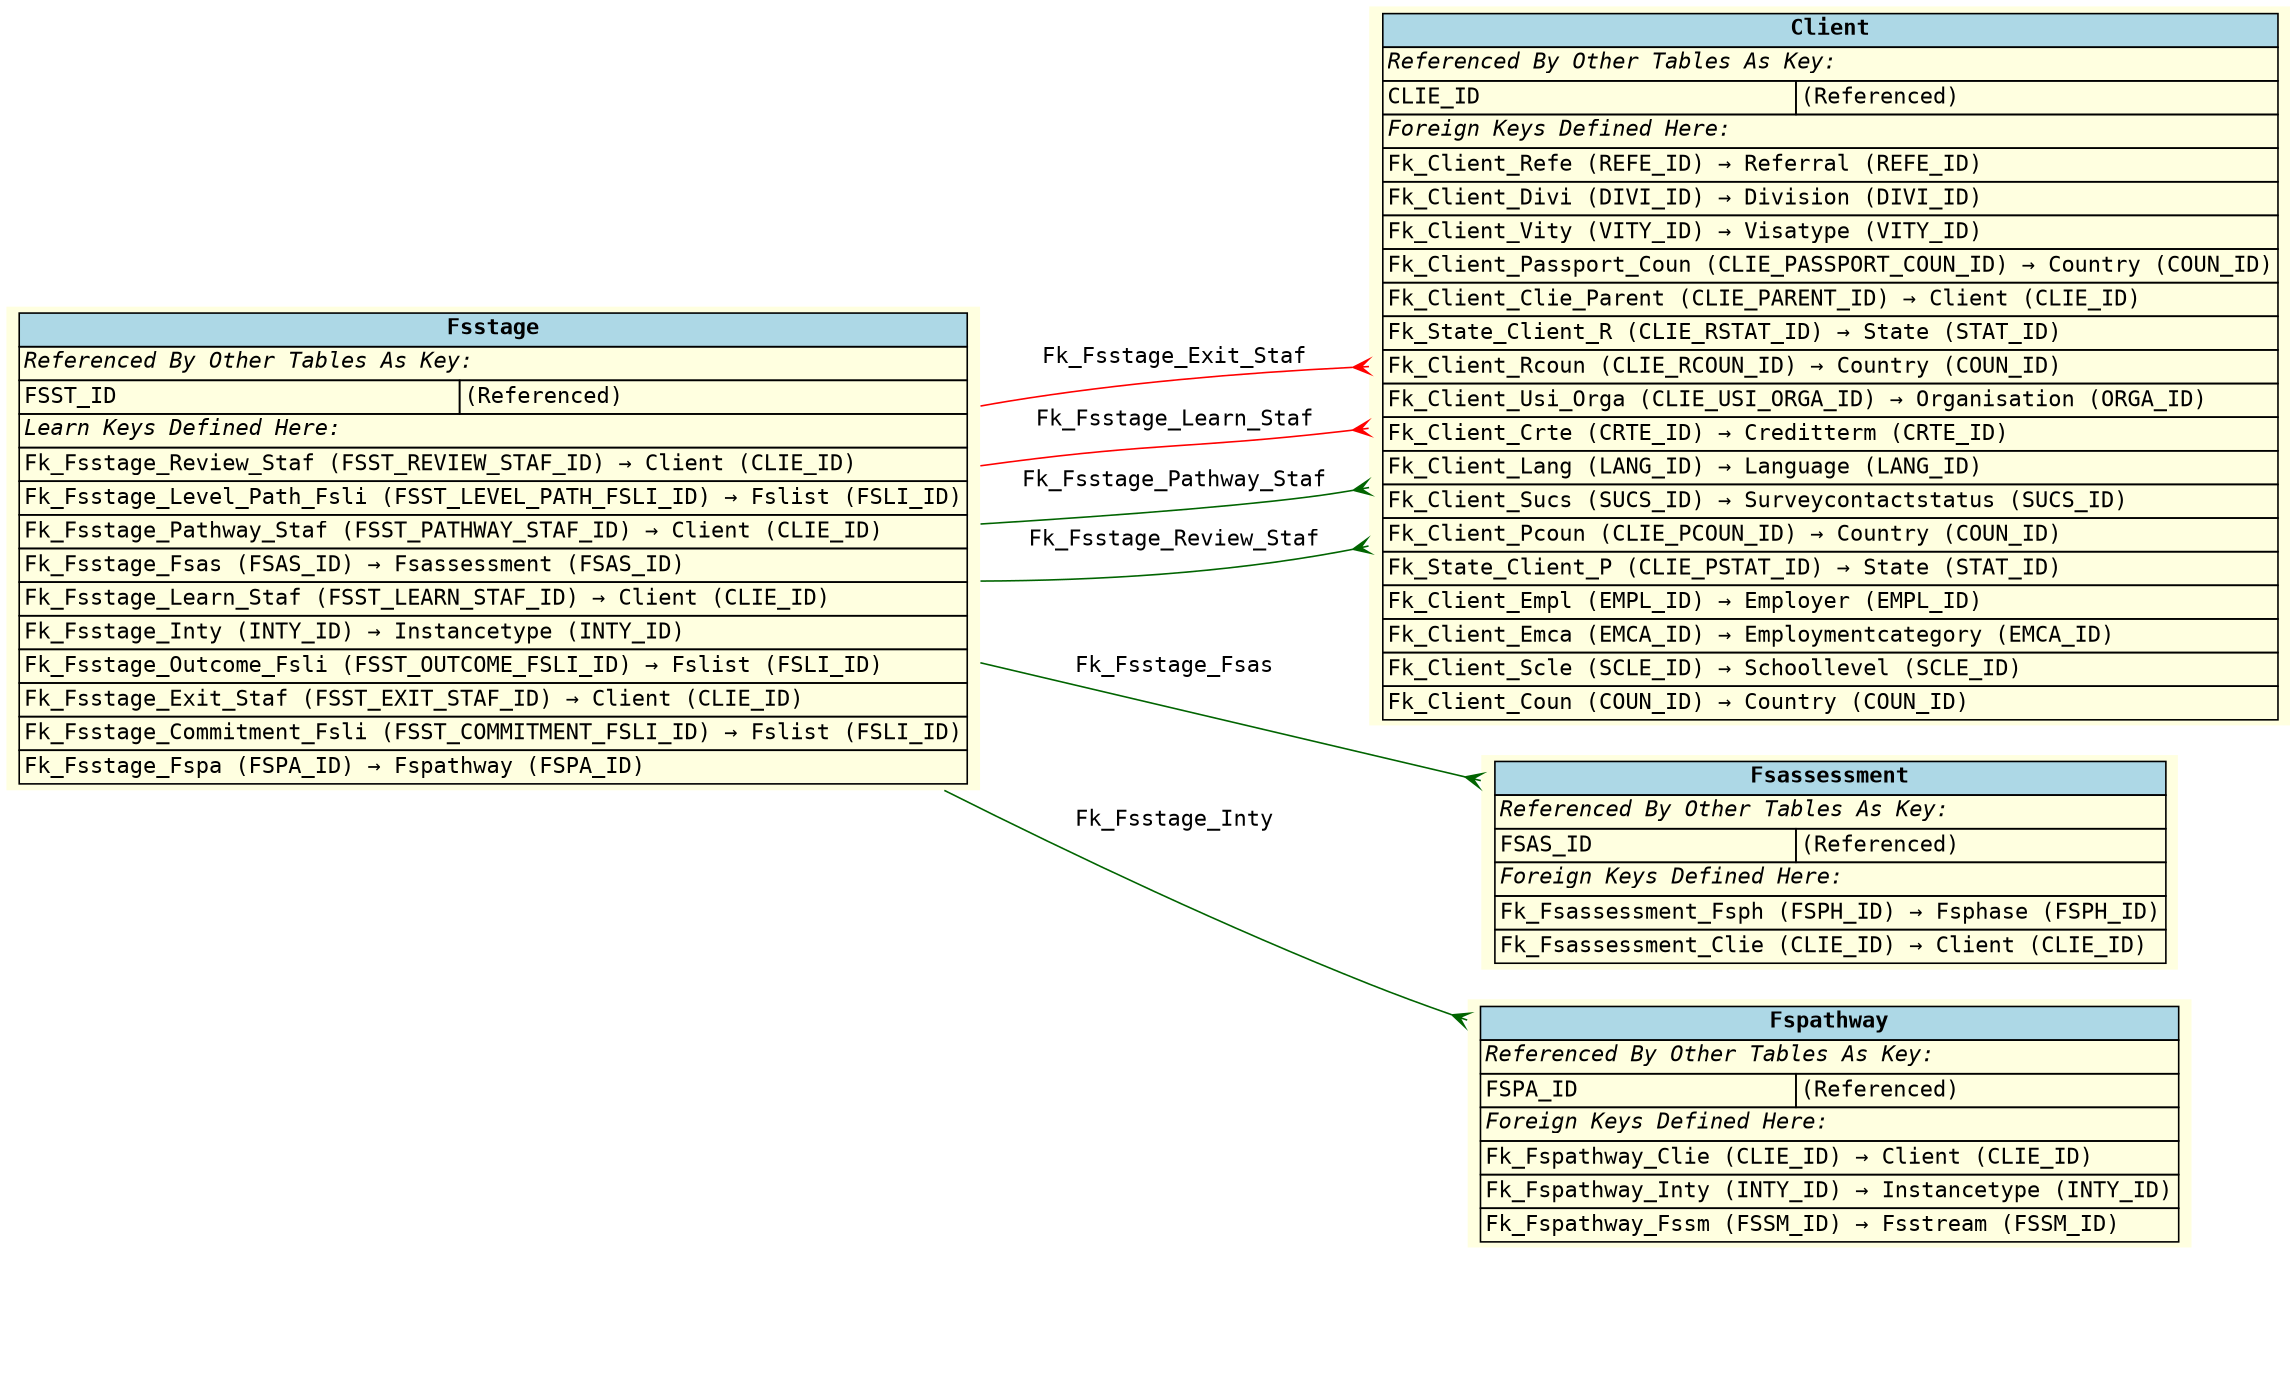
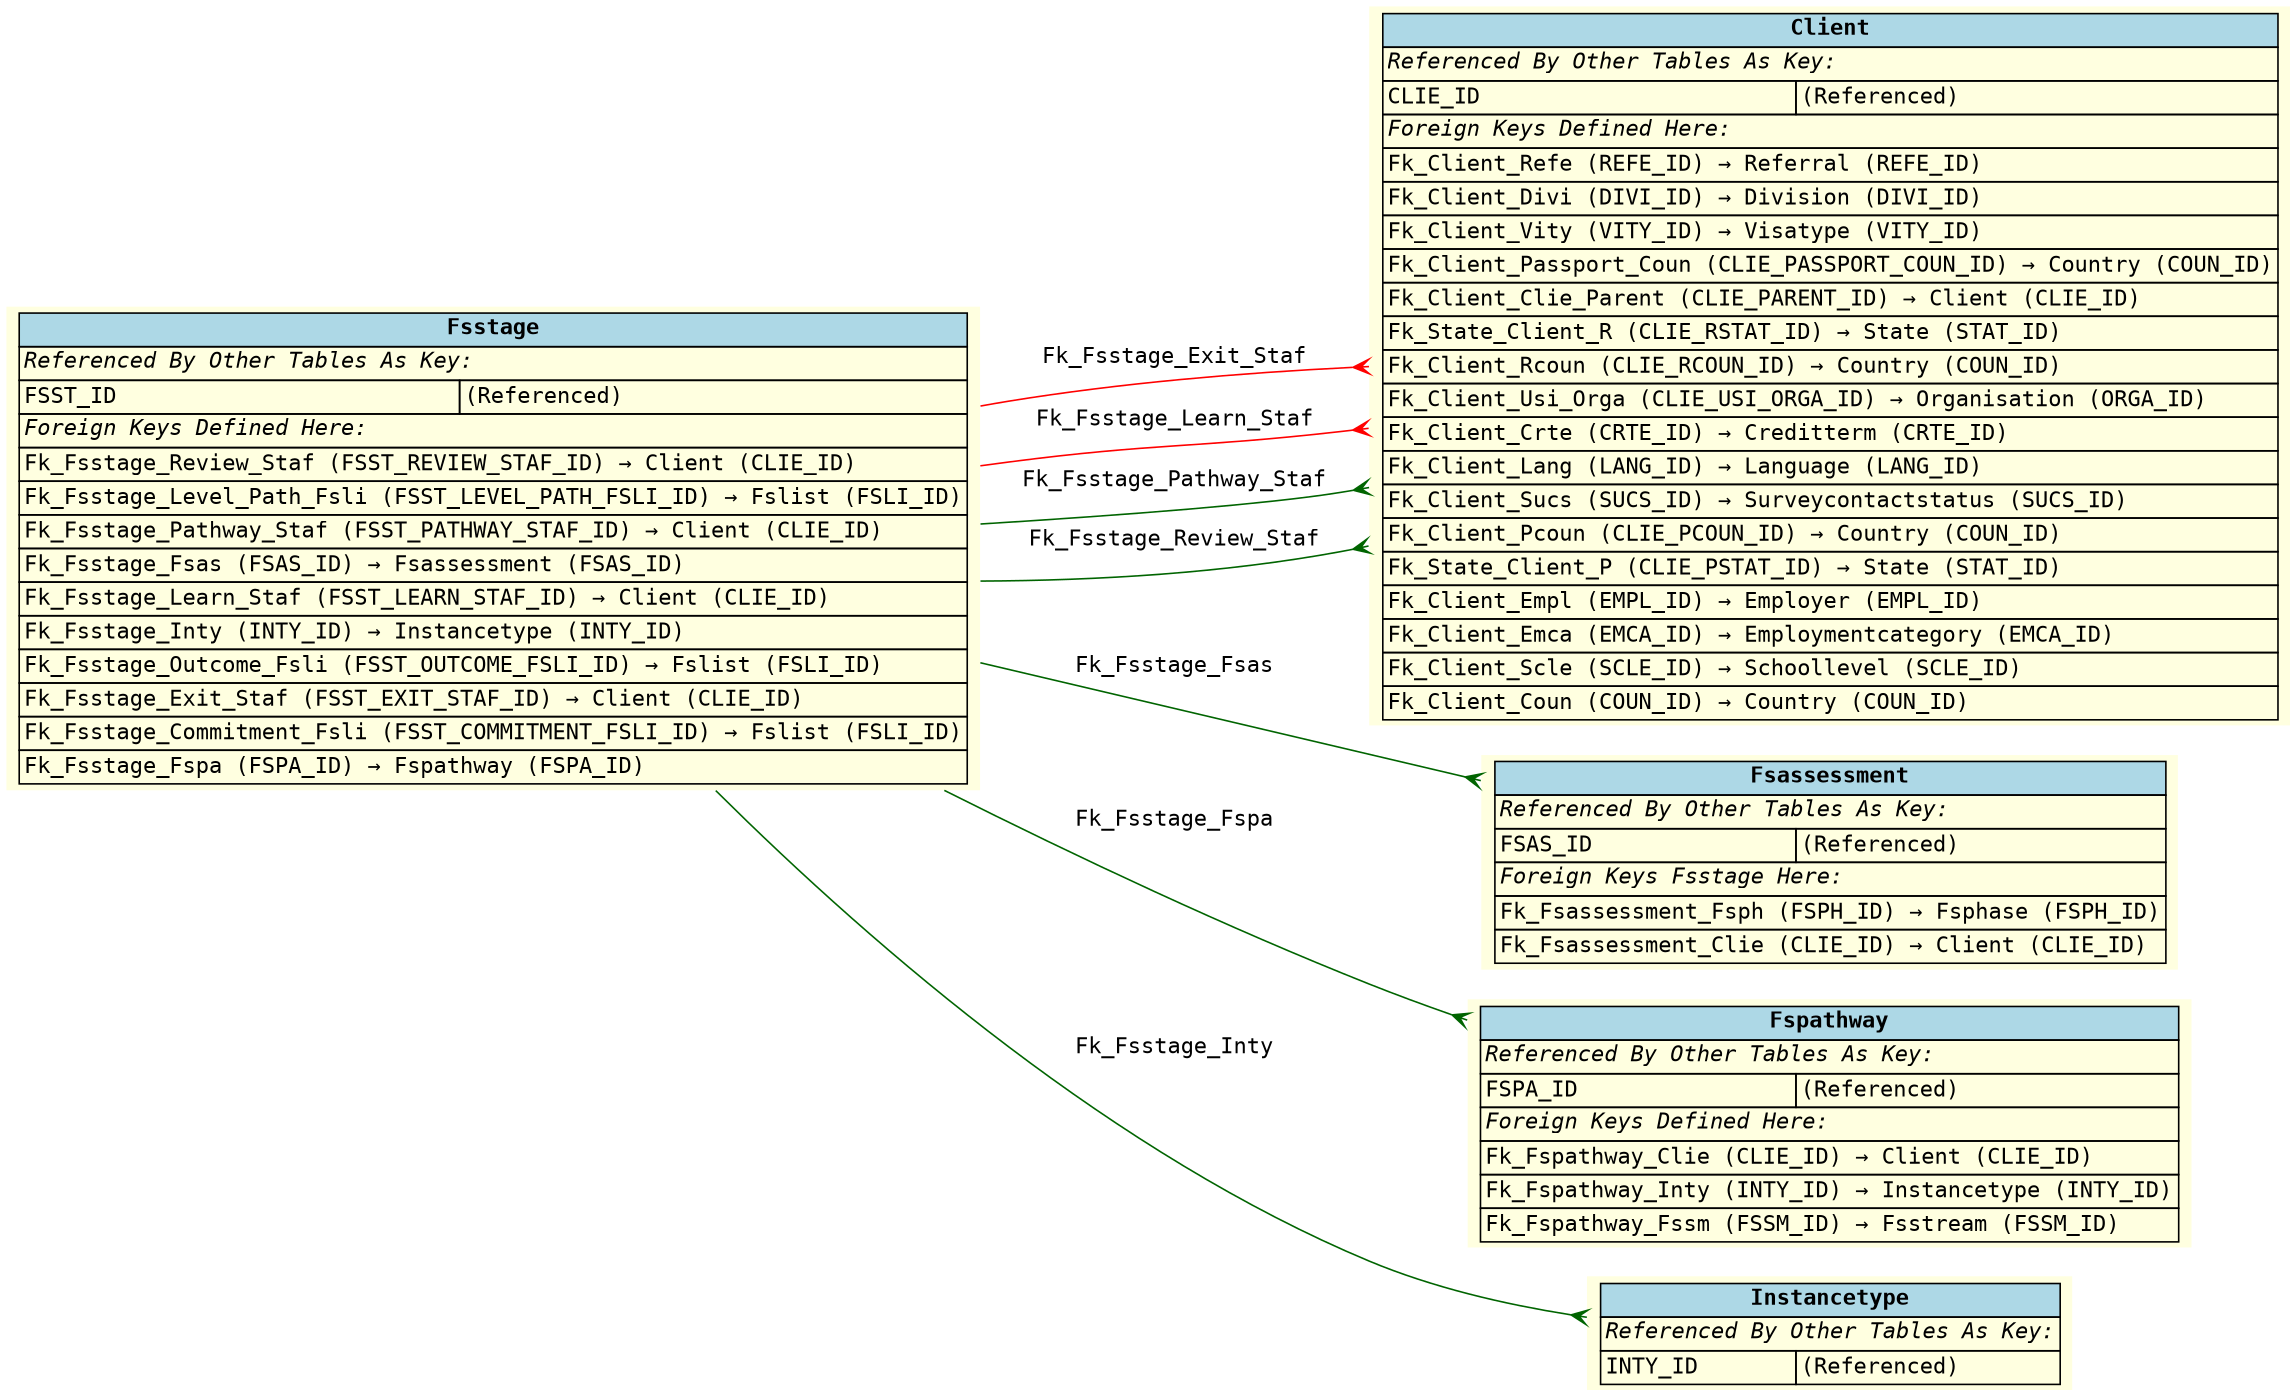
node "Fsstage": text "Learn Keys Defined Here:" -> "Foreign Keys Defined Here:"
edge "Fsstage" -- "Fspathway": label " Fk_Fsstage_Inty " -> " Fk_Fsstage_Fspa "
node "Fsassessment": text "Foreign Keys Defined Here:" -> "Foreign Keys Fsstage Here:"
node "Instancetype": added
